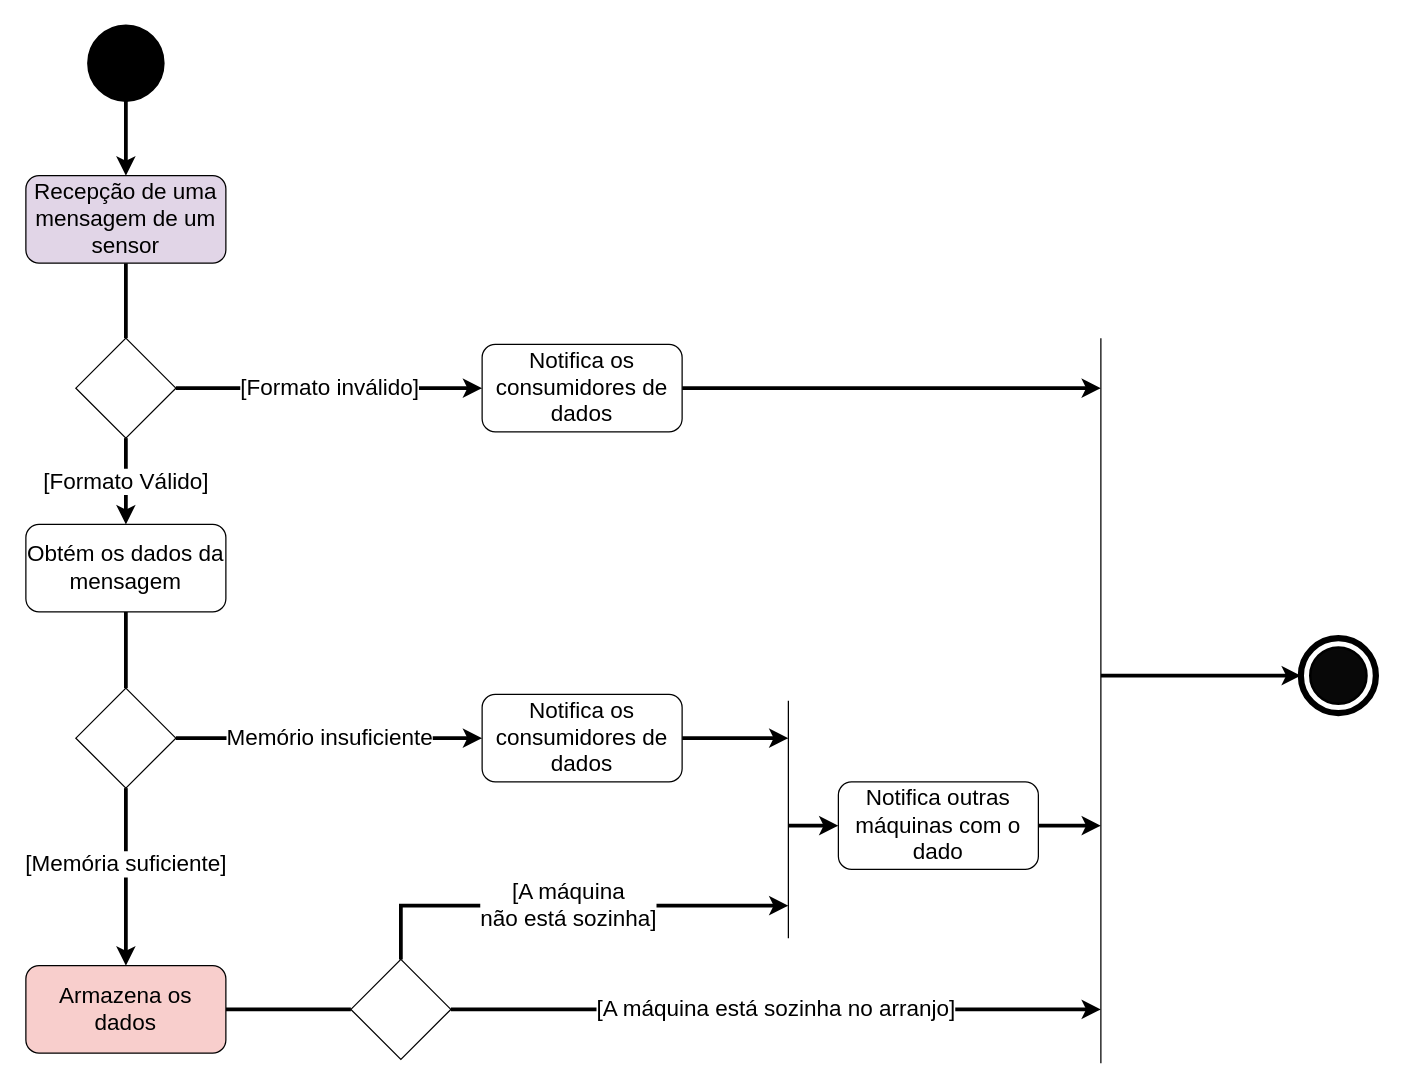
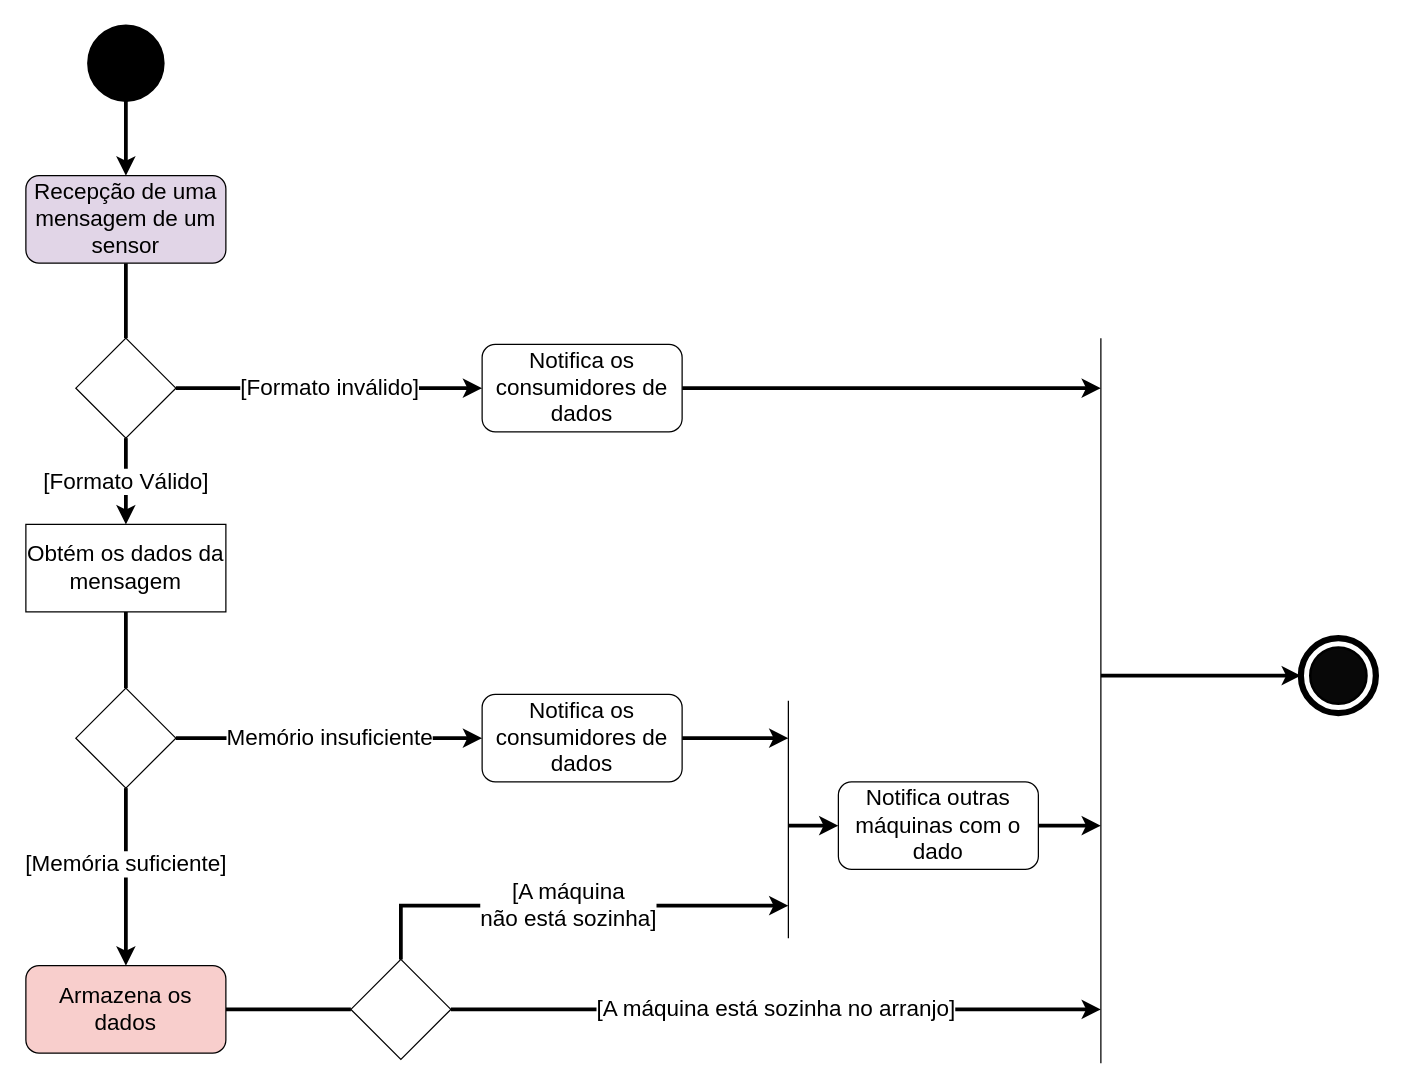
node "Obtém os dados da mensagem": shape rounded rectangle -> rectangle
